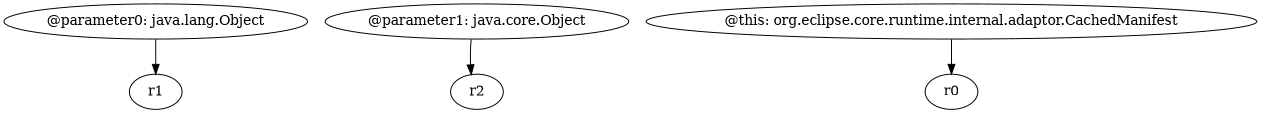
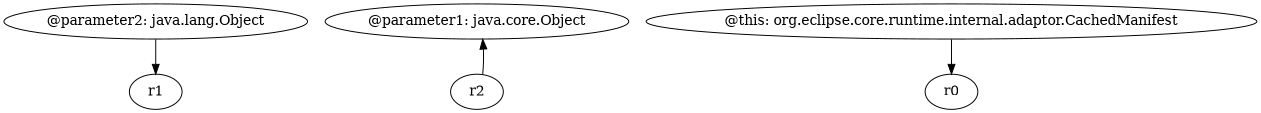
node "@parameter0: java.lang.Object": label "@parameter0: java.lang.Object" -> "@parameter2: java.lang.Object"
edge "@parameter1: java.core.Object" -> "r2": reversed
